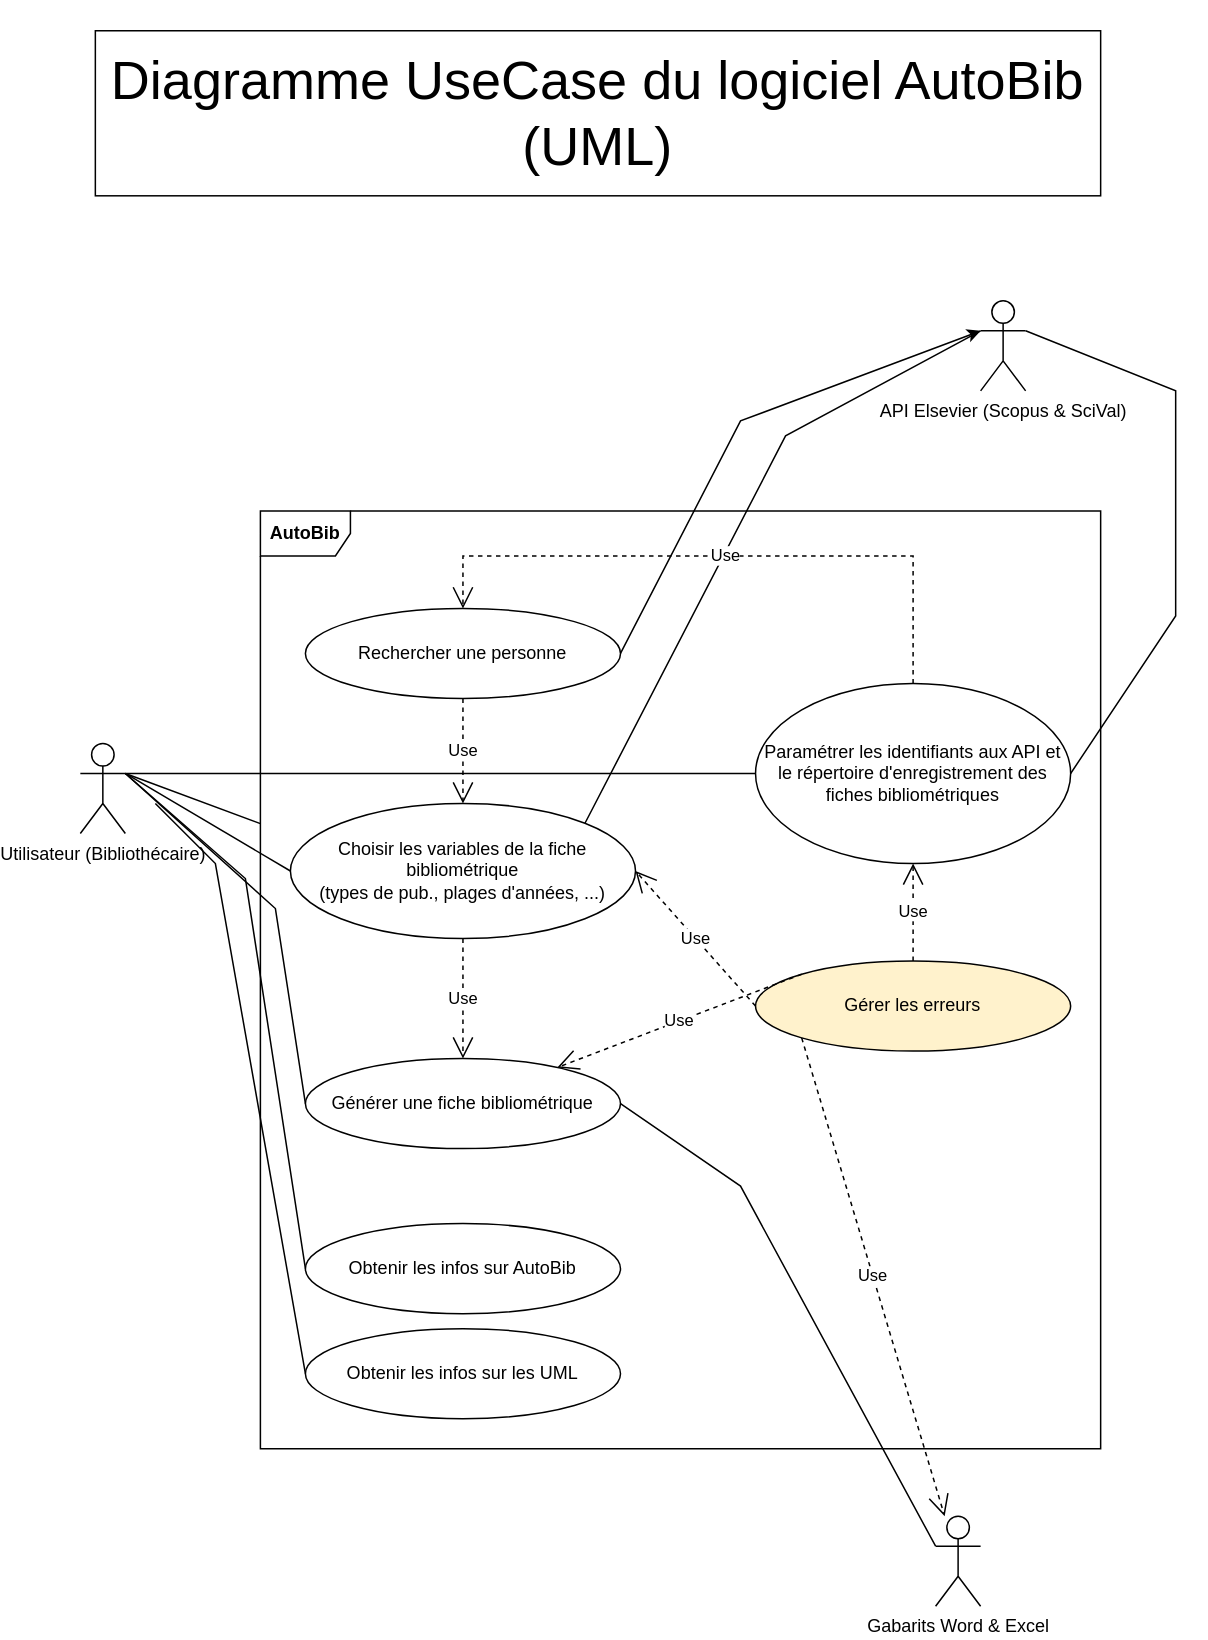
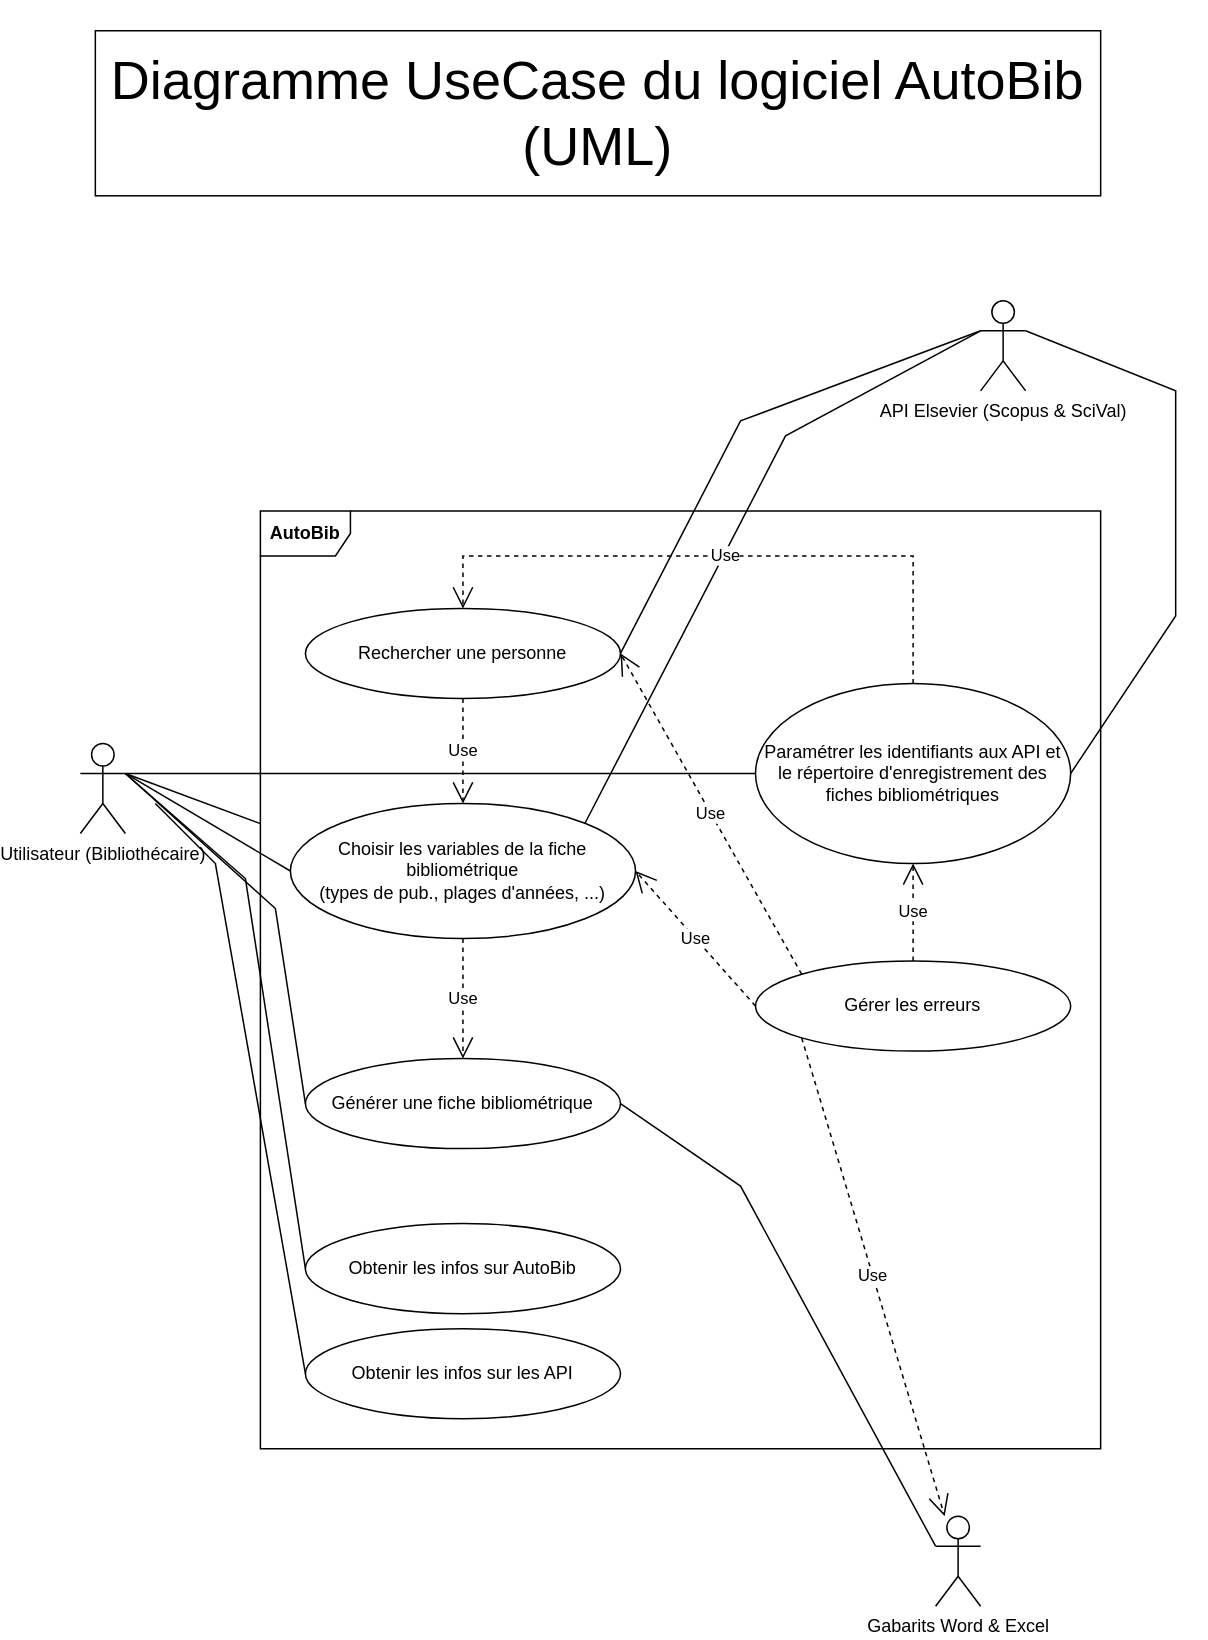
edge "Rechercher une personne" -> "API Elsevier (Scopus & SciVal)": arrowhead classic -> none
node "Gérer les erreurs": fillcolor #fff2cc -> #ffffff
edge "Gérer les erreurs" -> "Générer une fiche bibliométrique": now "Gérer les erreurs" -> "Rechercher une personne"
node "Obtenir les infos sur les UML": label "Obtenir les infos sur les UML" -> "Obtenir les infos sur les API"
